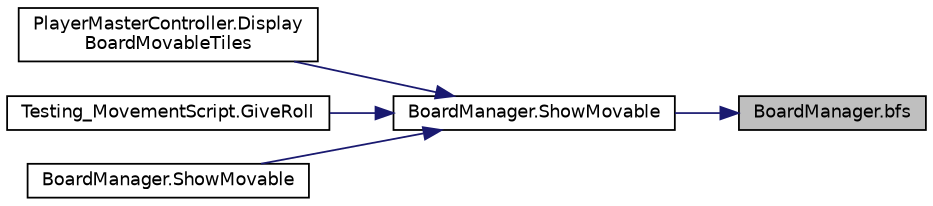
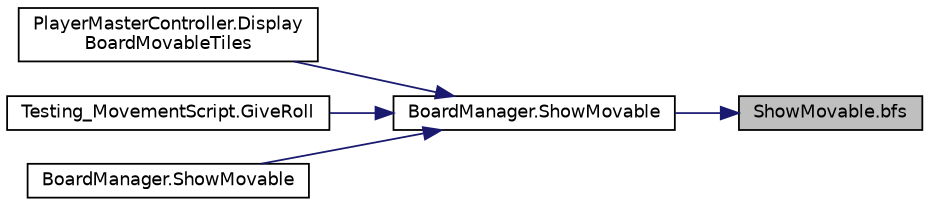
node "BoardManager.bfs": label "BoardManager.bfs" -> "ShowMovable.bfs"
